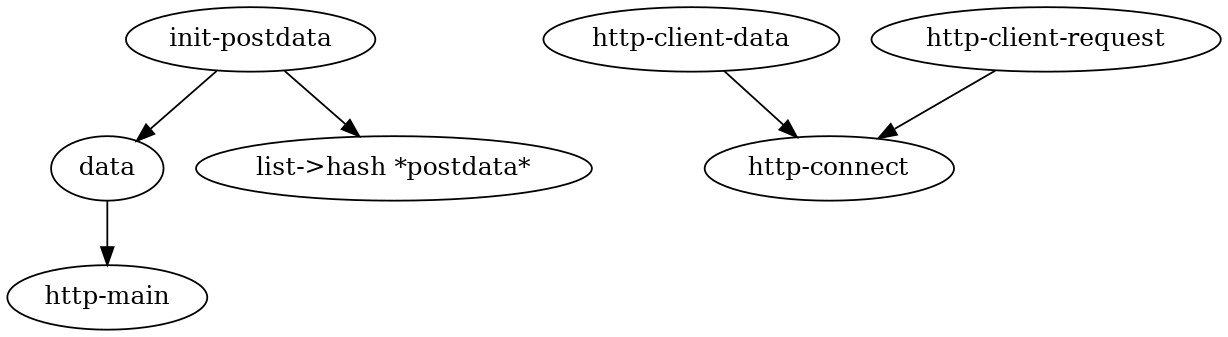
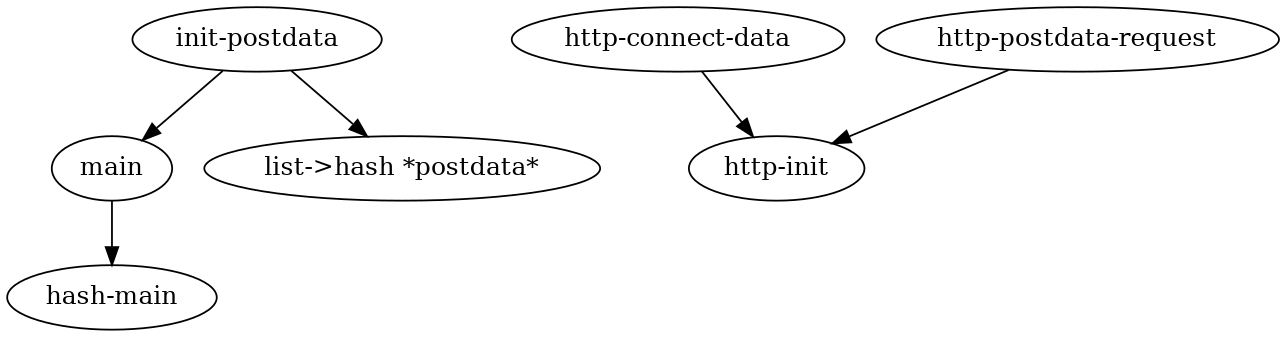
node "http-client-data": label "http-client-data" -> "http-connect-data"
node "http-client-request": label "http-client-request" -> "http-postdata-request"
node "data": label "data" -> "main"
node "http-connect": label "http-connect" -> "http-init"
node "http-main": label "http-main" -> "hash-main"
